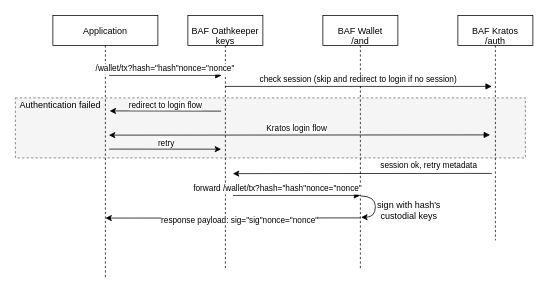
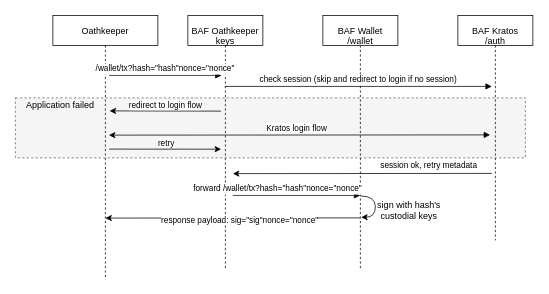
node "Application": label "Application" -> "Oathkeeper"
node "/and": label "/and" -> "/wallet"
node "Authentication failed": label "Authentication failed" -> "Application failed"
